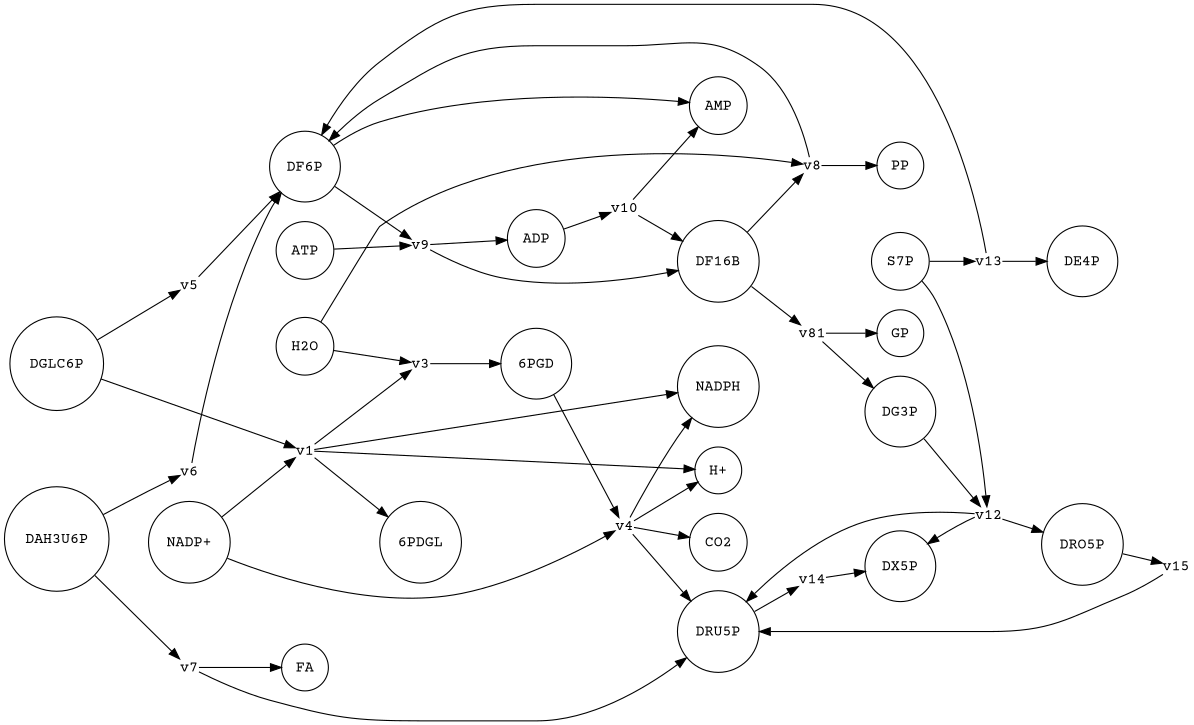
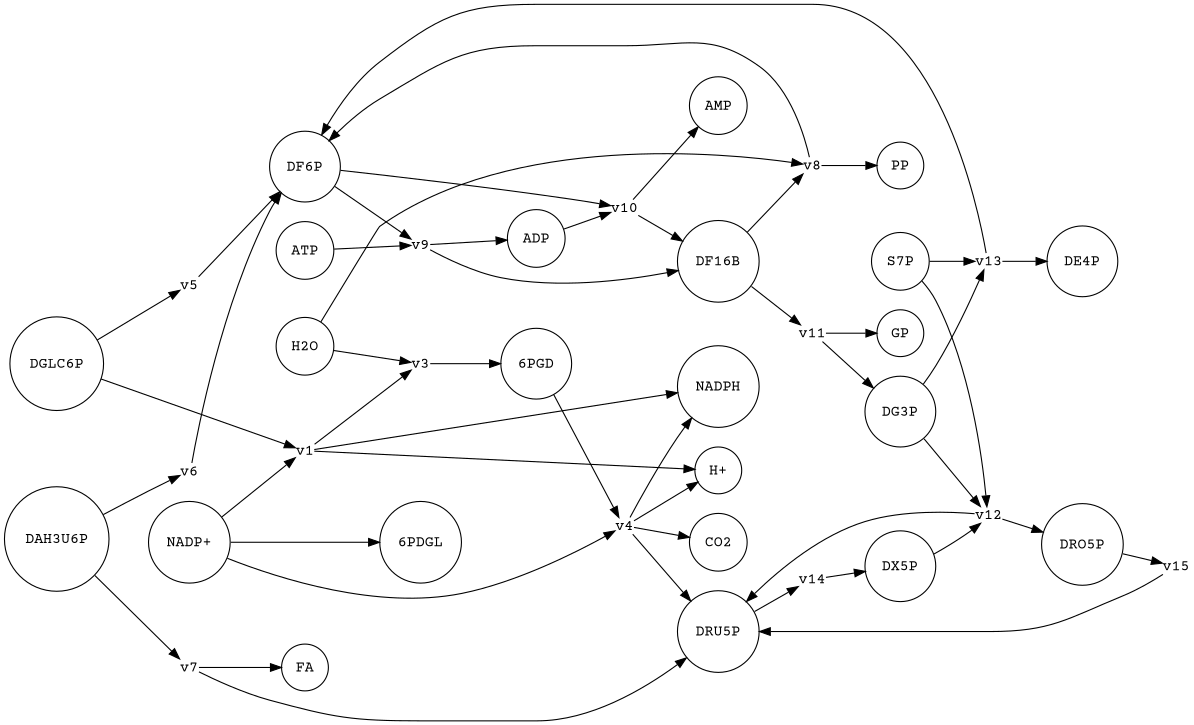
edge "DF6P" -> "AMP": now "DF6P" -> "v10"
edge "DG3P" -> "v13": added
node "v81": label "v81" -> "v11"
edge "v1" -> "6PDGL": now "NADP+" -> "6PDGL"
edge "v12" -> "DX5P": reversed
